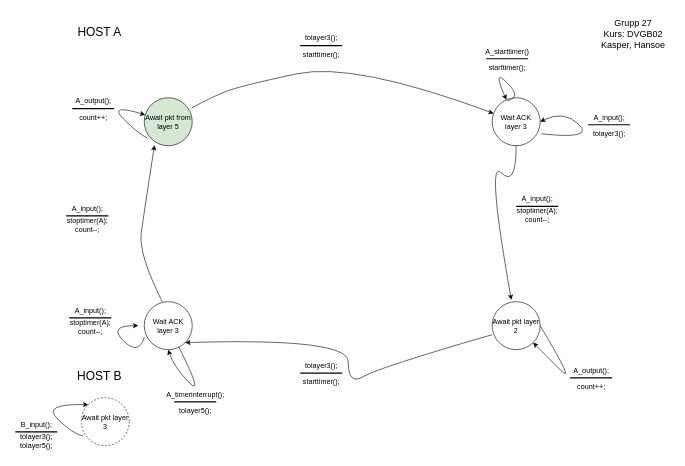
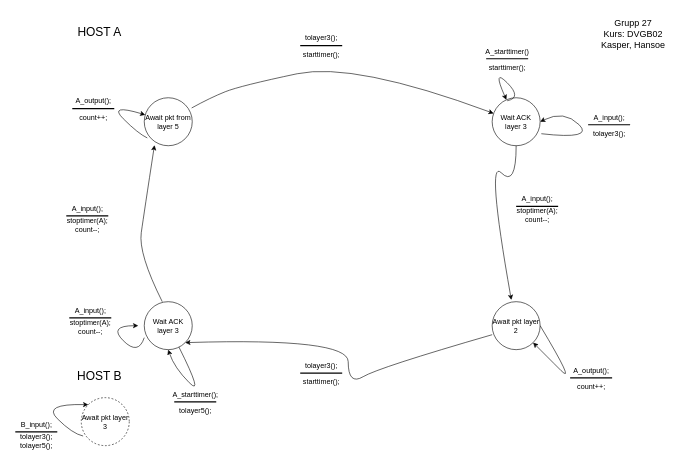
node "Await pkt from layer 5": fillcolor #d5e8d4 -> #ffffff
node "A_timerinterrupt();": label "A_timerinterrupt();" -> "A_starttimer();"
